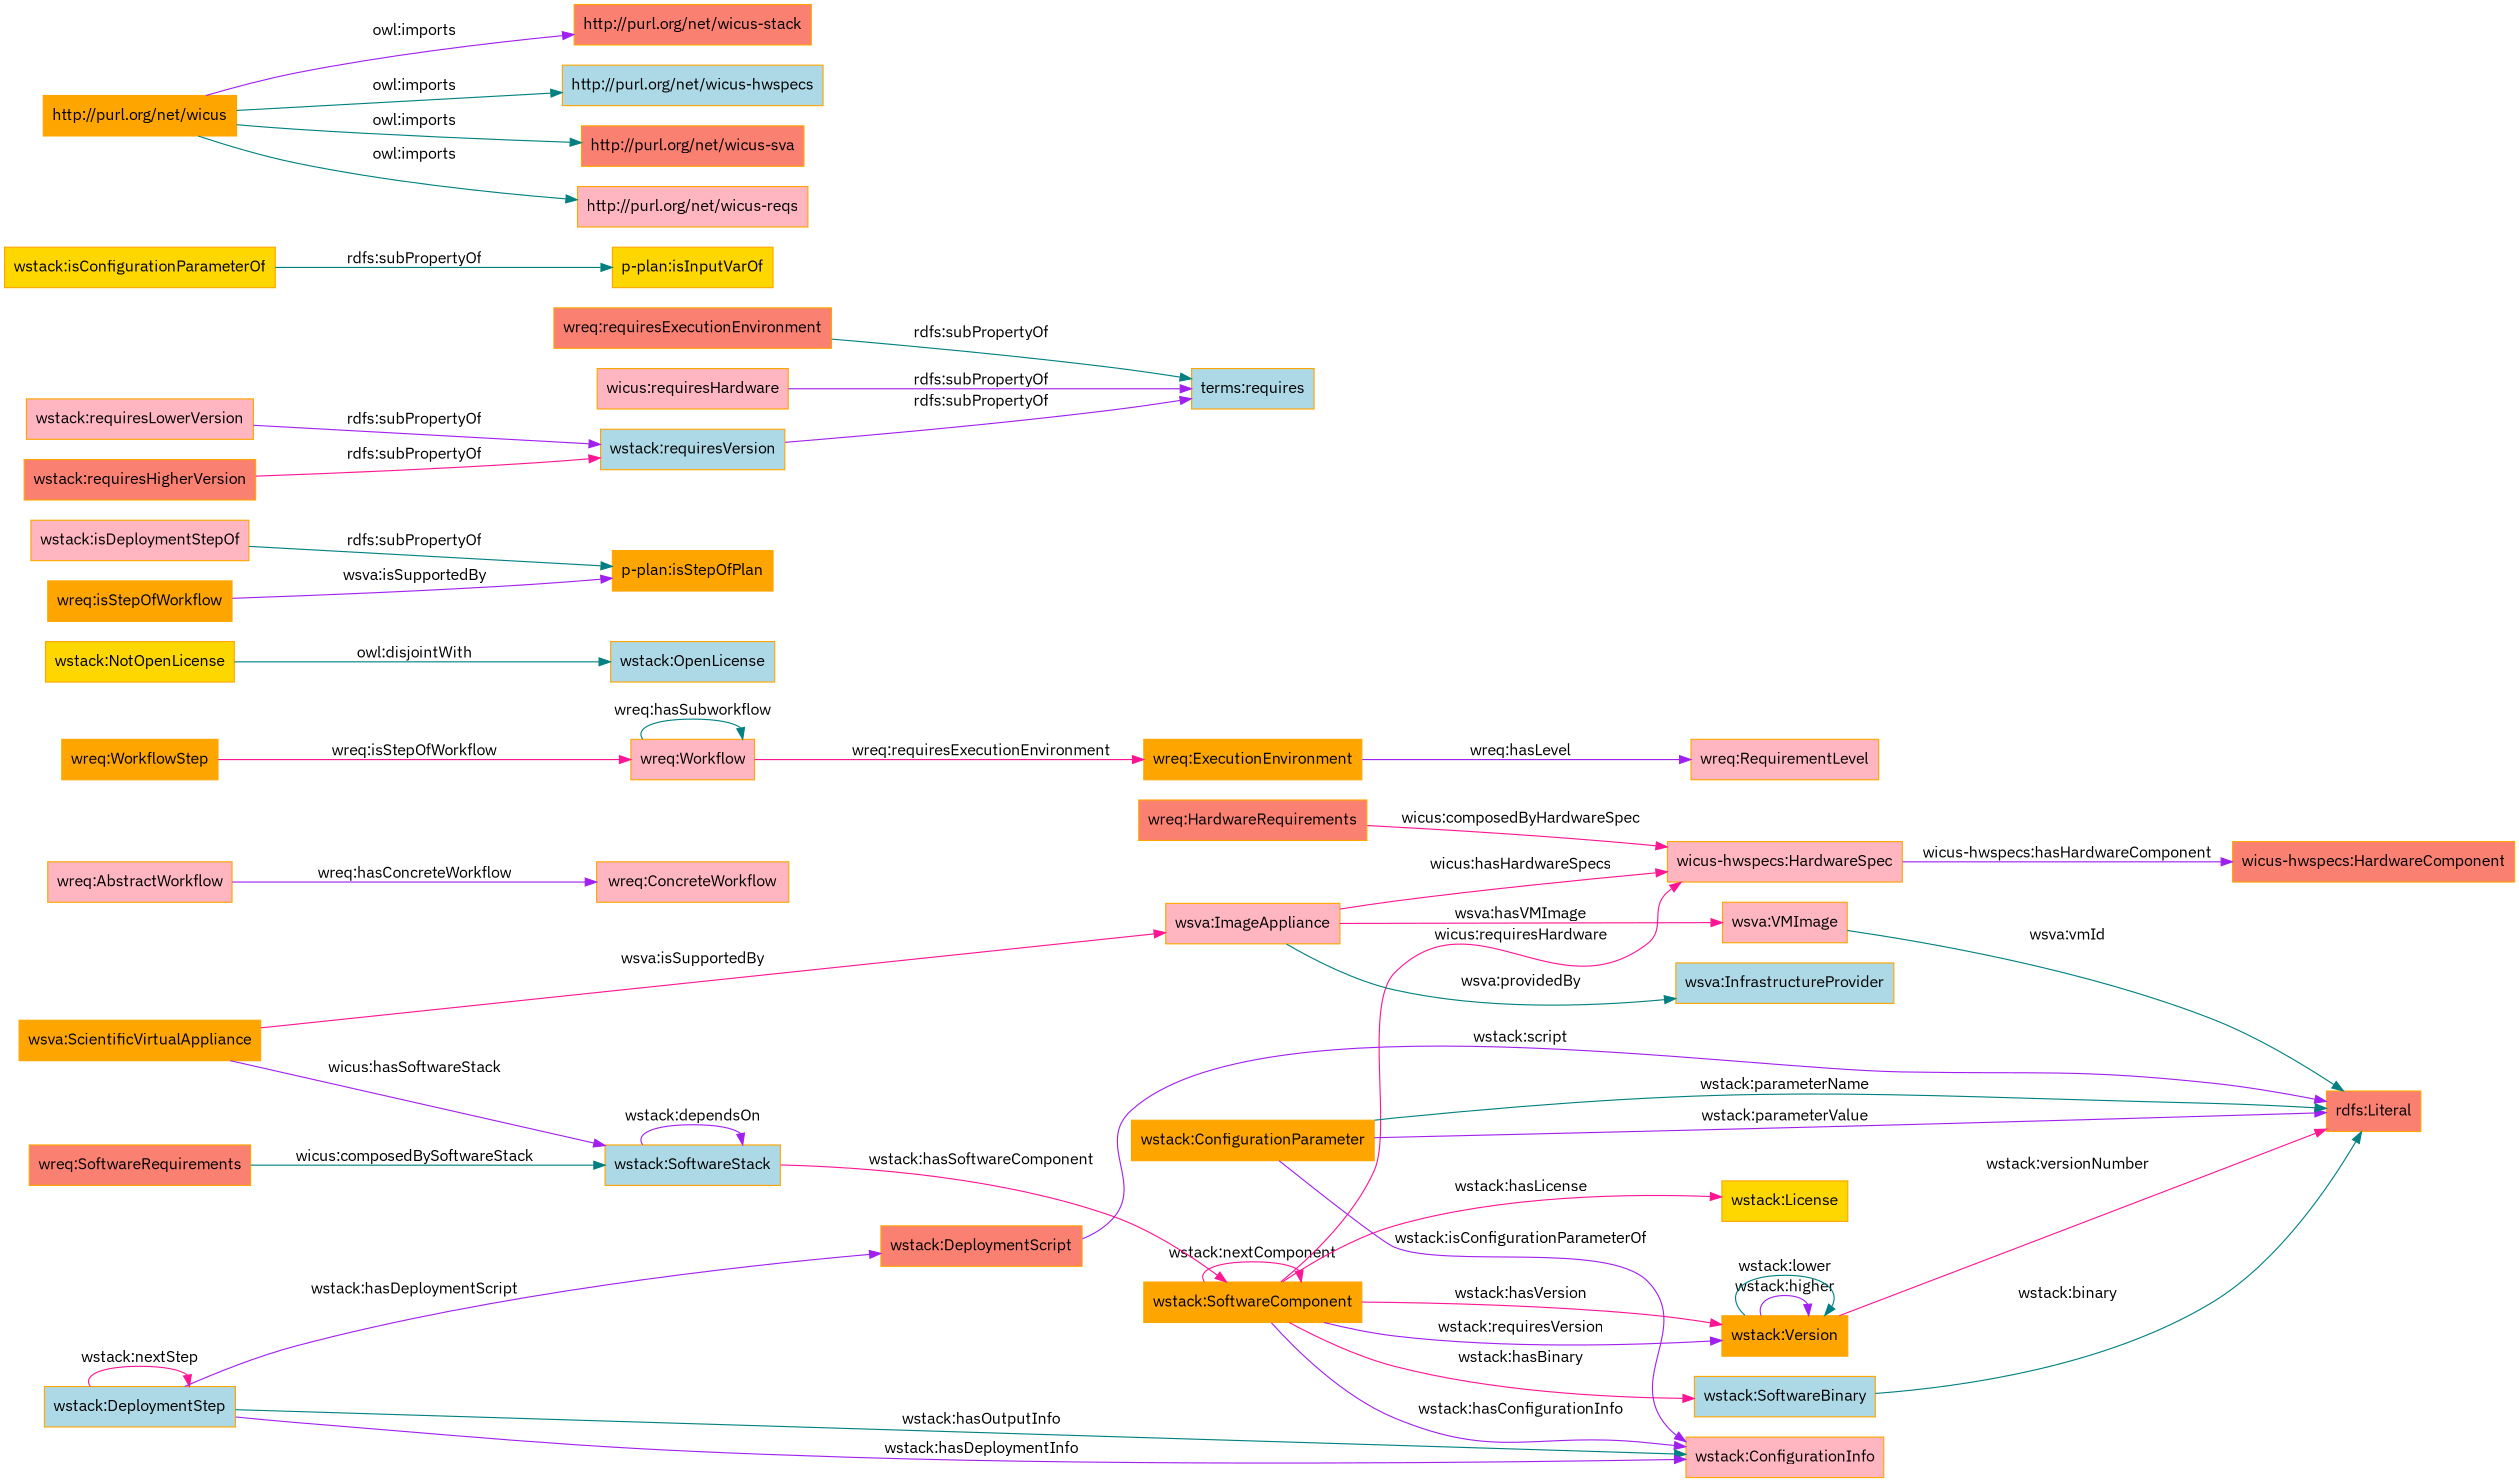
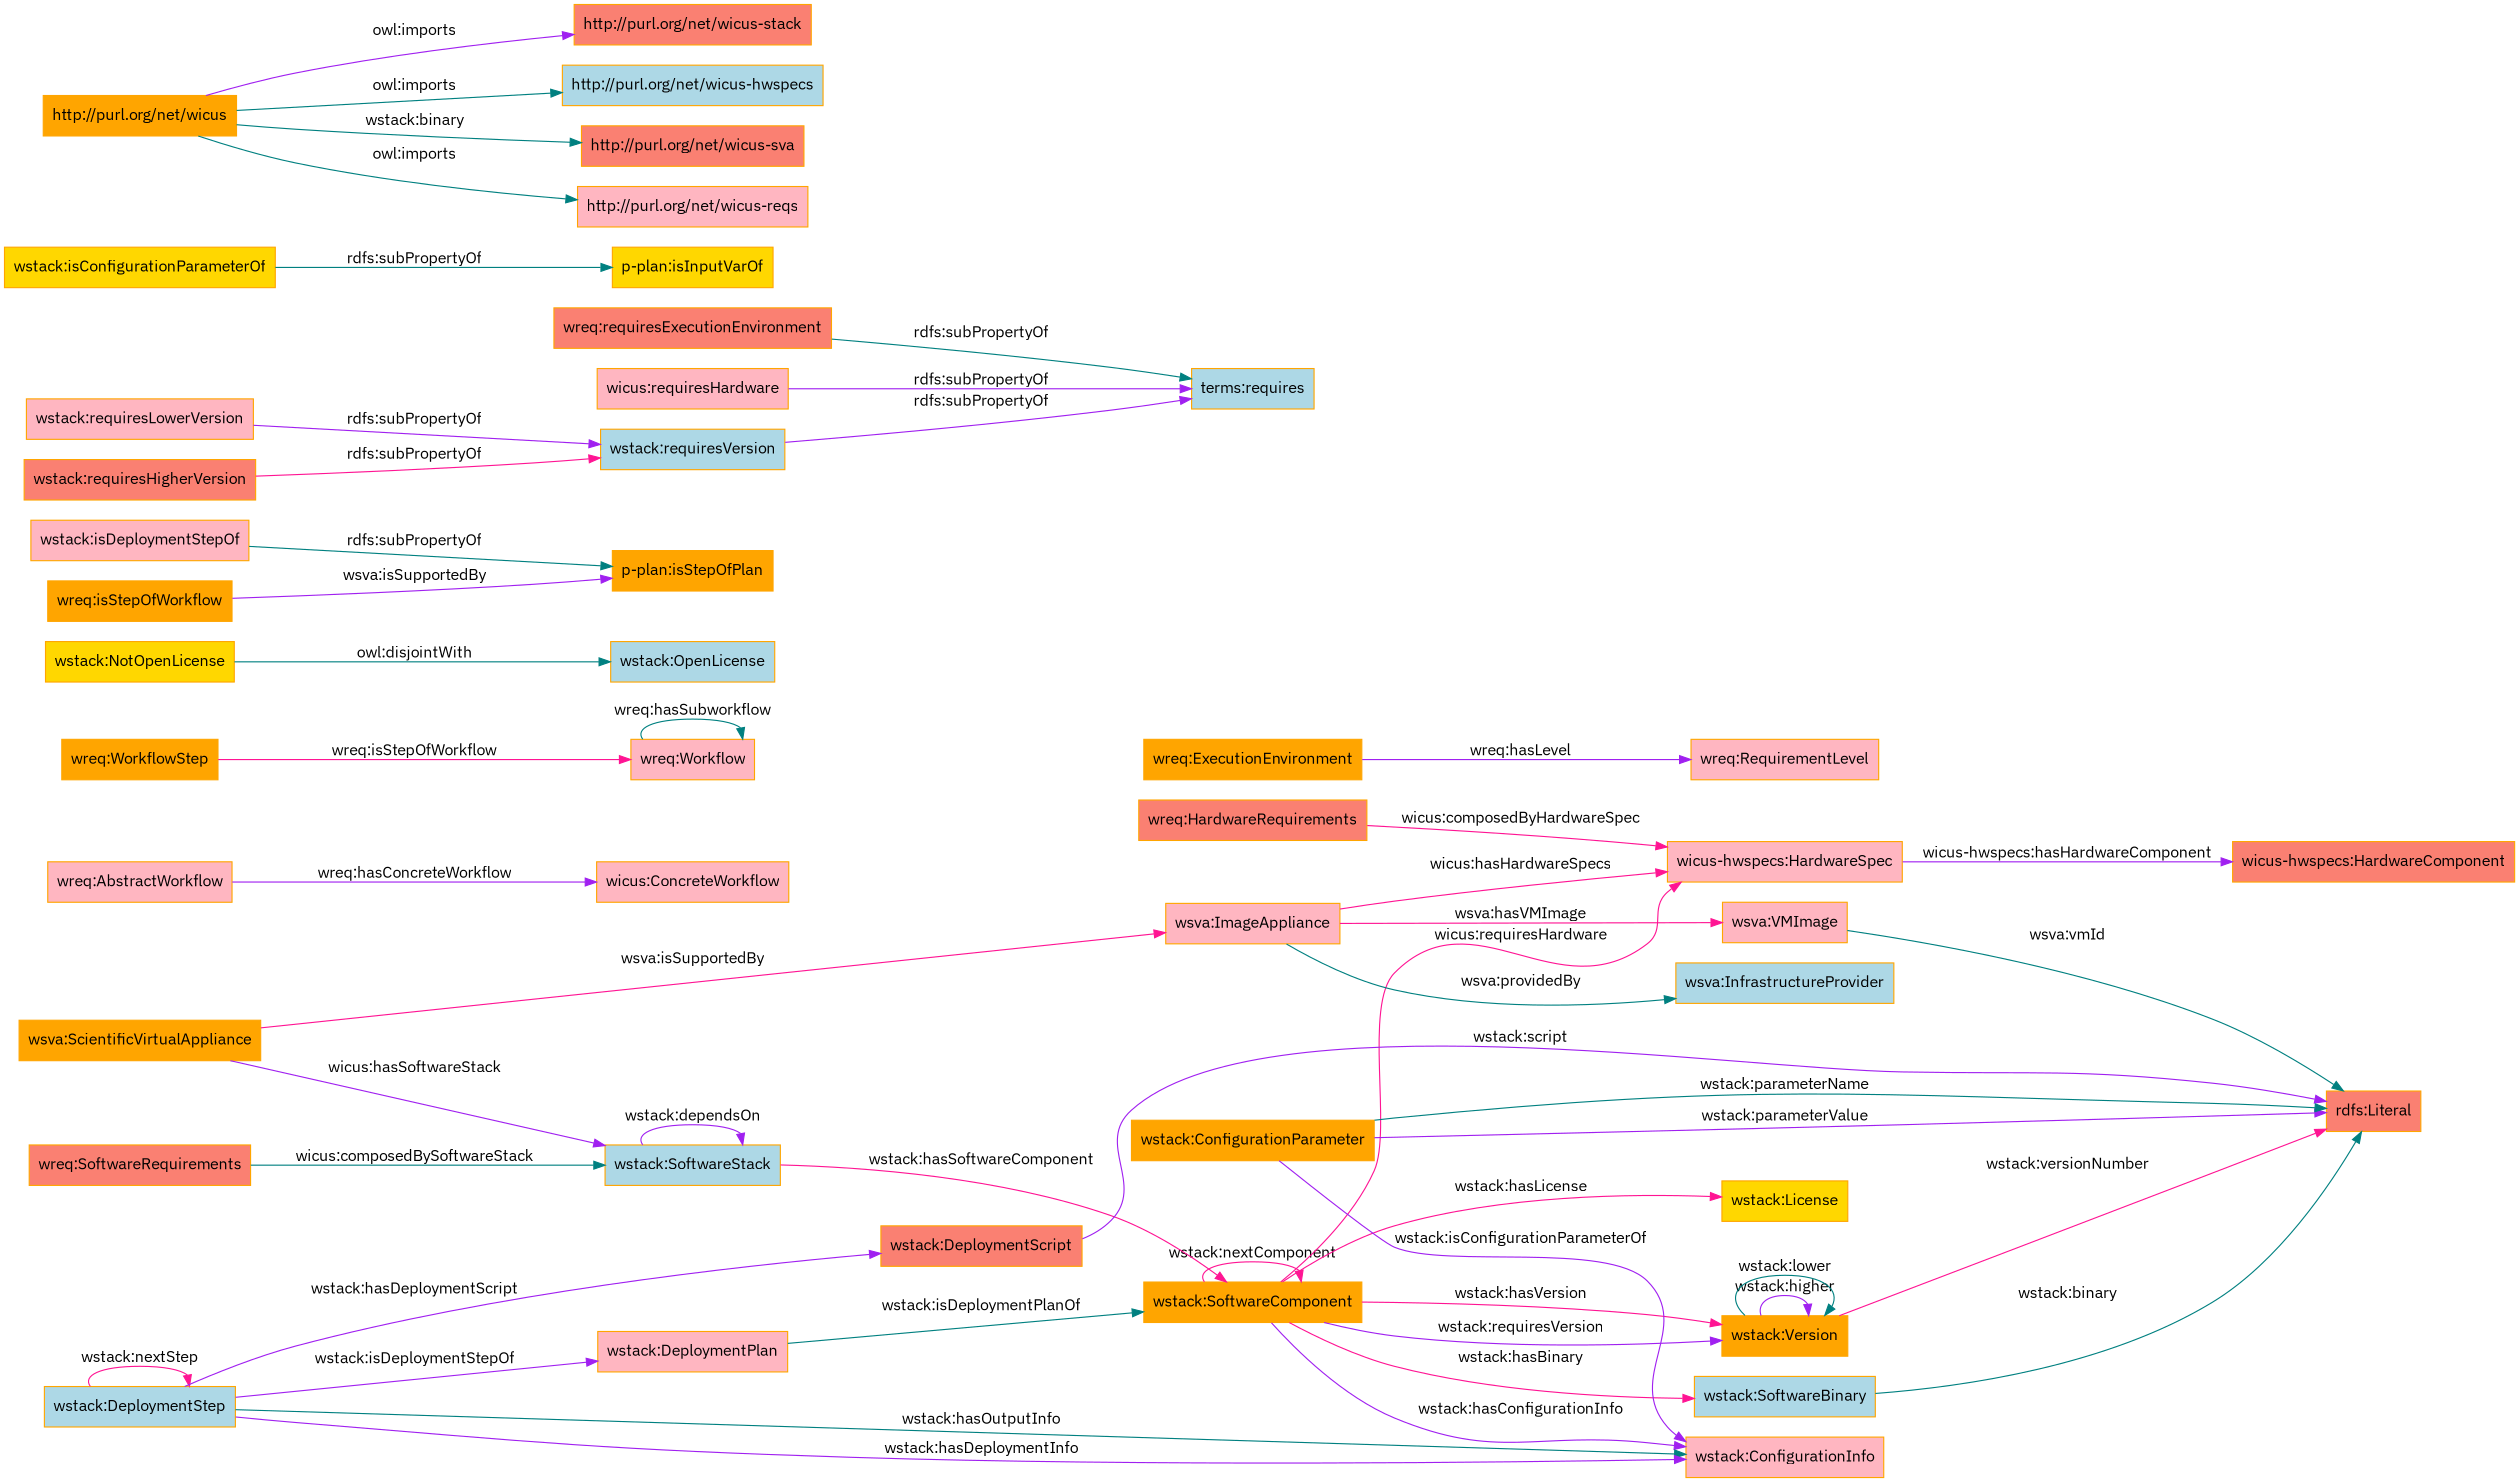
edge "http://purl.org/net/wicus" -> "http://purl.org/net/wicus-sva": label "owl:imports" -> "wstack:binary"
edge "wreq:Workflow" -> "wreq:ExecutionEnvironment": removed, label "wreq:requiresExecutionEnvironment"
node "wreq:ConcreteWorkflow": label "wreq:ConcreteWorkflow" -> "wicus:ConcreteWorkflow"
node "wstack:DeploymentPlan": added
